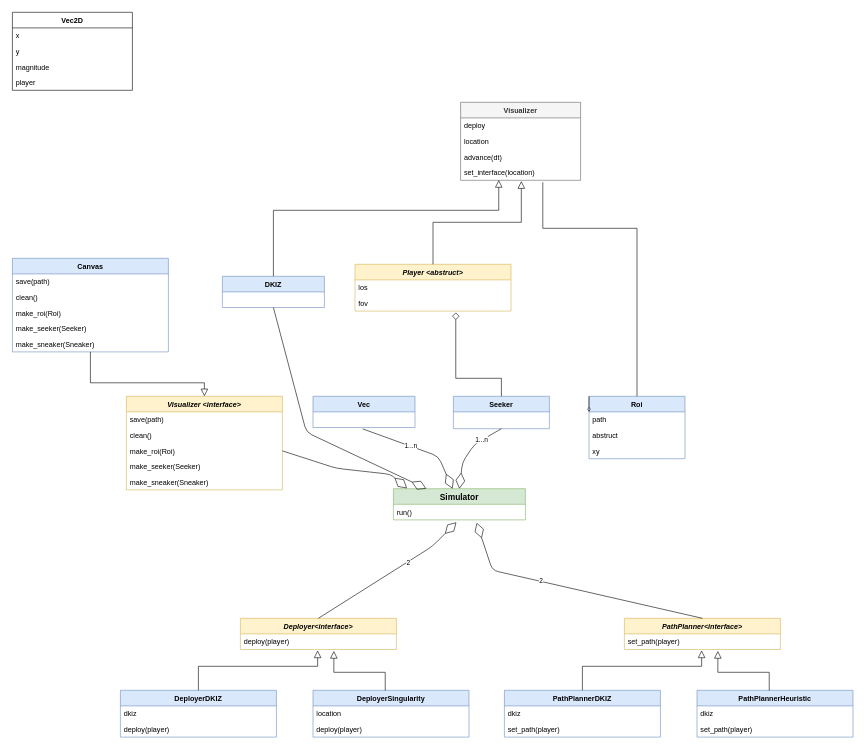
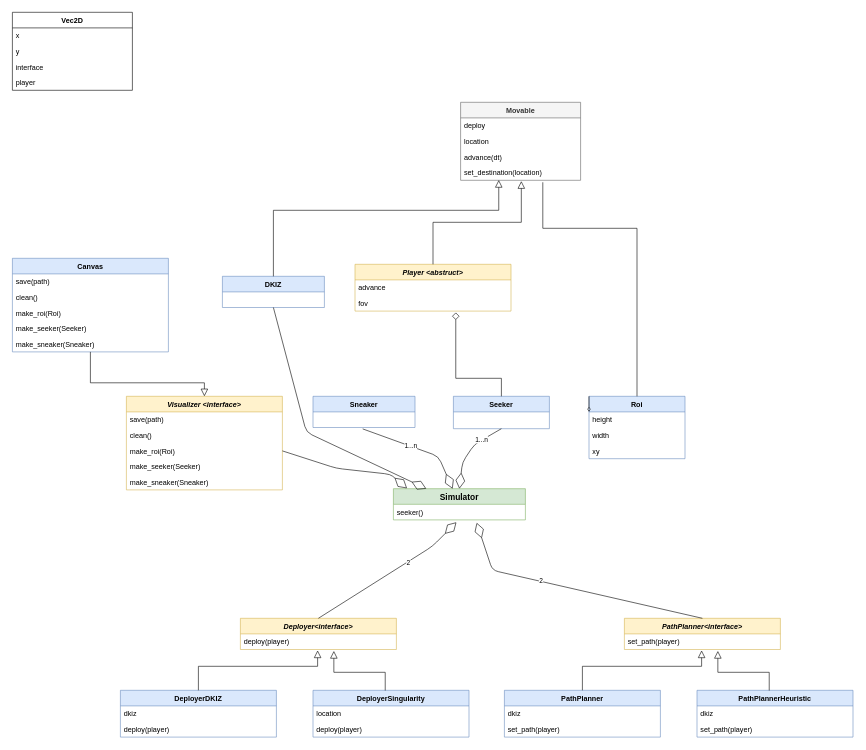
node "magnitude": label "magnitude" -> "interface"
node "Visualizer": label "Visualizer" -> "Movable"
node "set_interface(location)": label "set_interface(location)" -> "set_destination(location)"
node "los": label "los" -> "advance"
node "Vec": label "Vec" -> "Sneaker"
node "path": label "path" -> "height"
node "abstruct": label "abstruct" -> "width"
node "run()": label "run()" -> "seeker()"
node "PathPlannerDKIZ": label "PathPlannerDKIZ" -> "PathPlanner"
